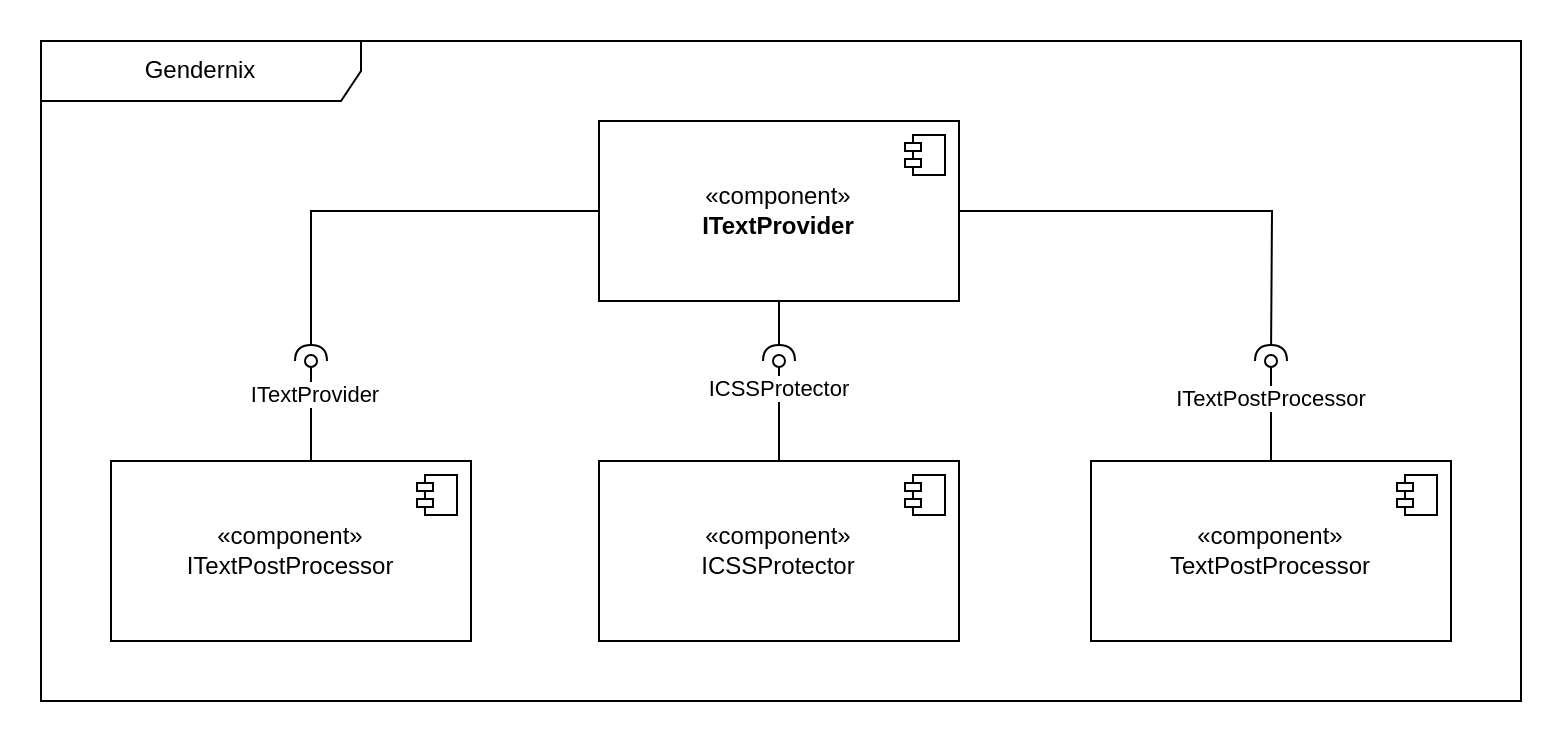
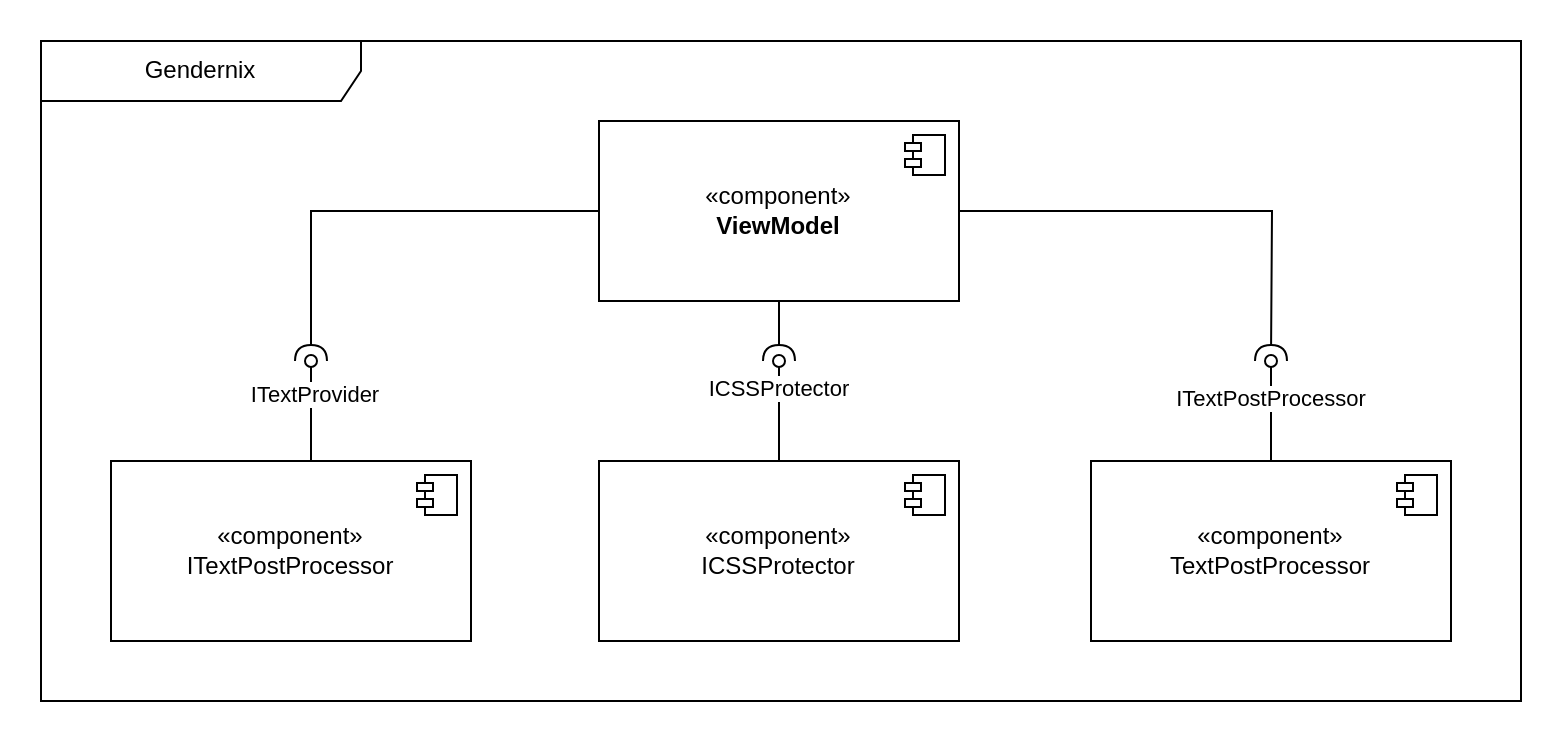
node "«component» ITextProvider": label "«component» ITextProvider" -> "«component» ViewModel"
